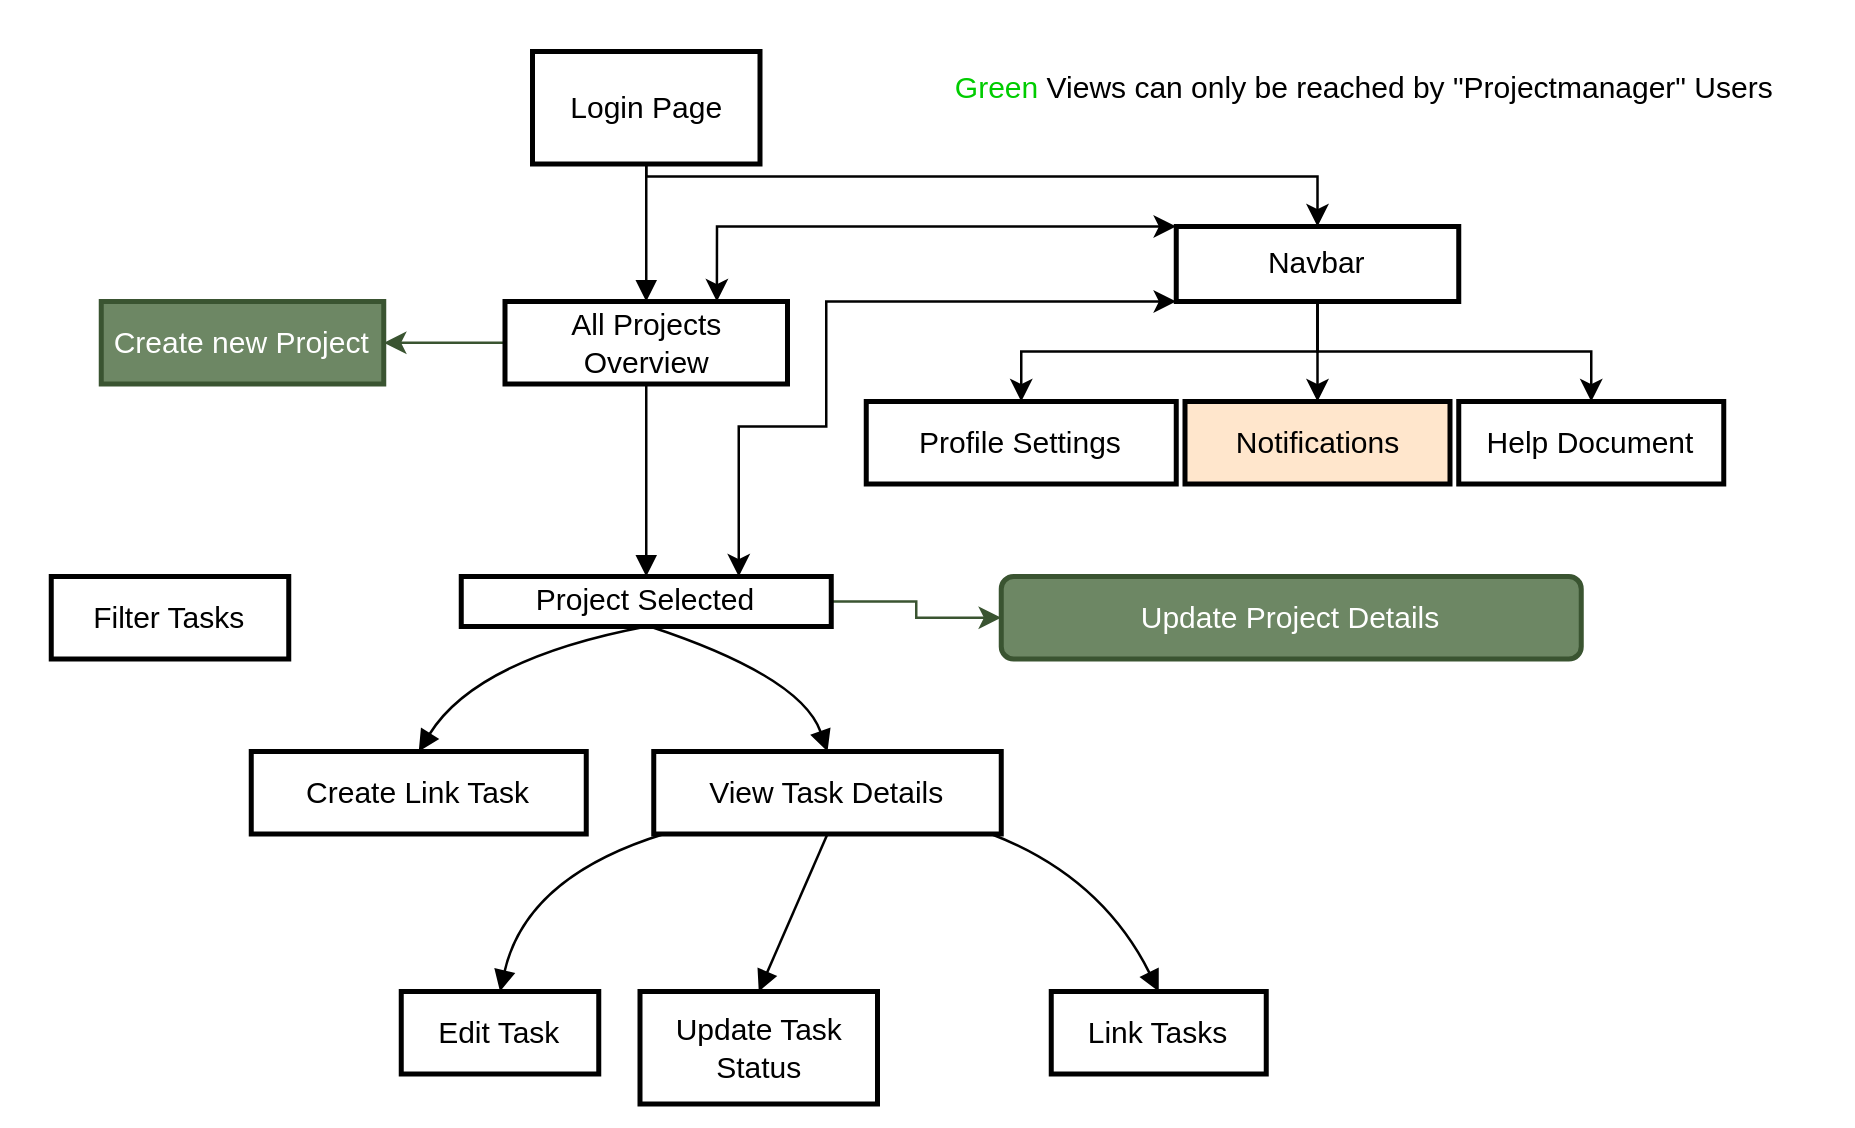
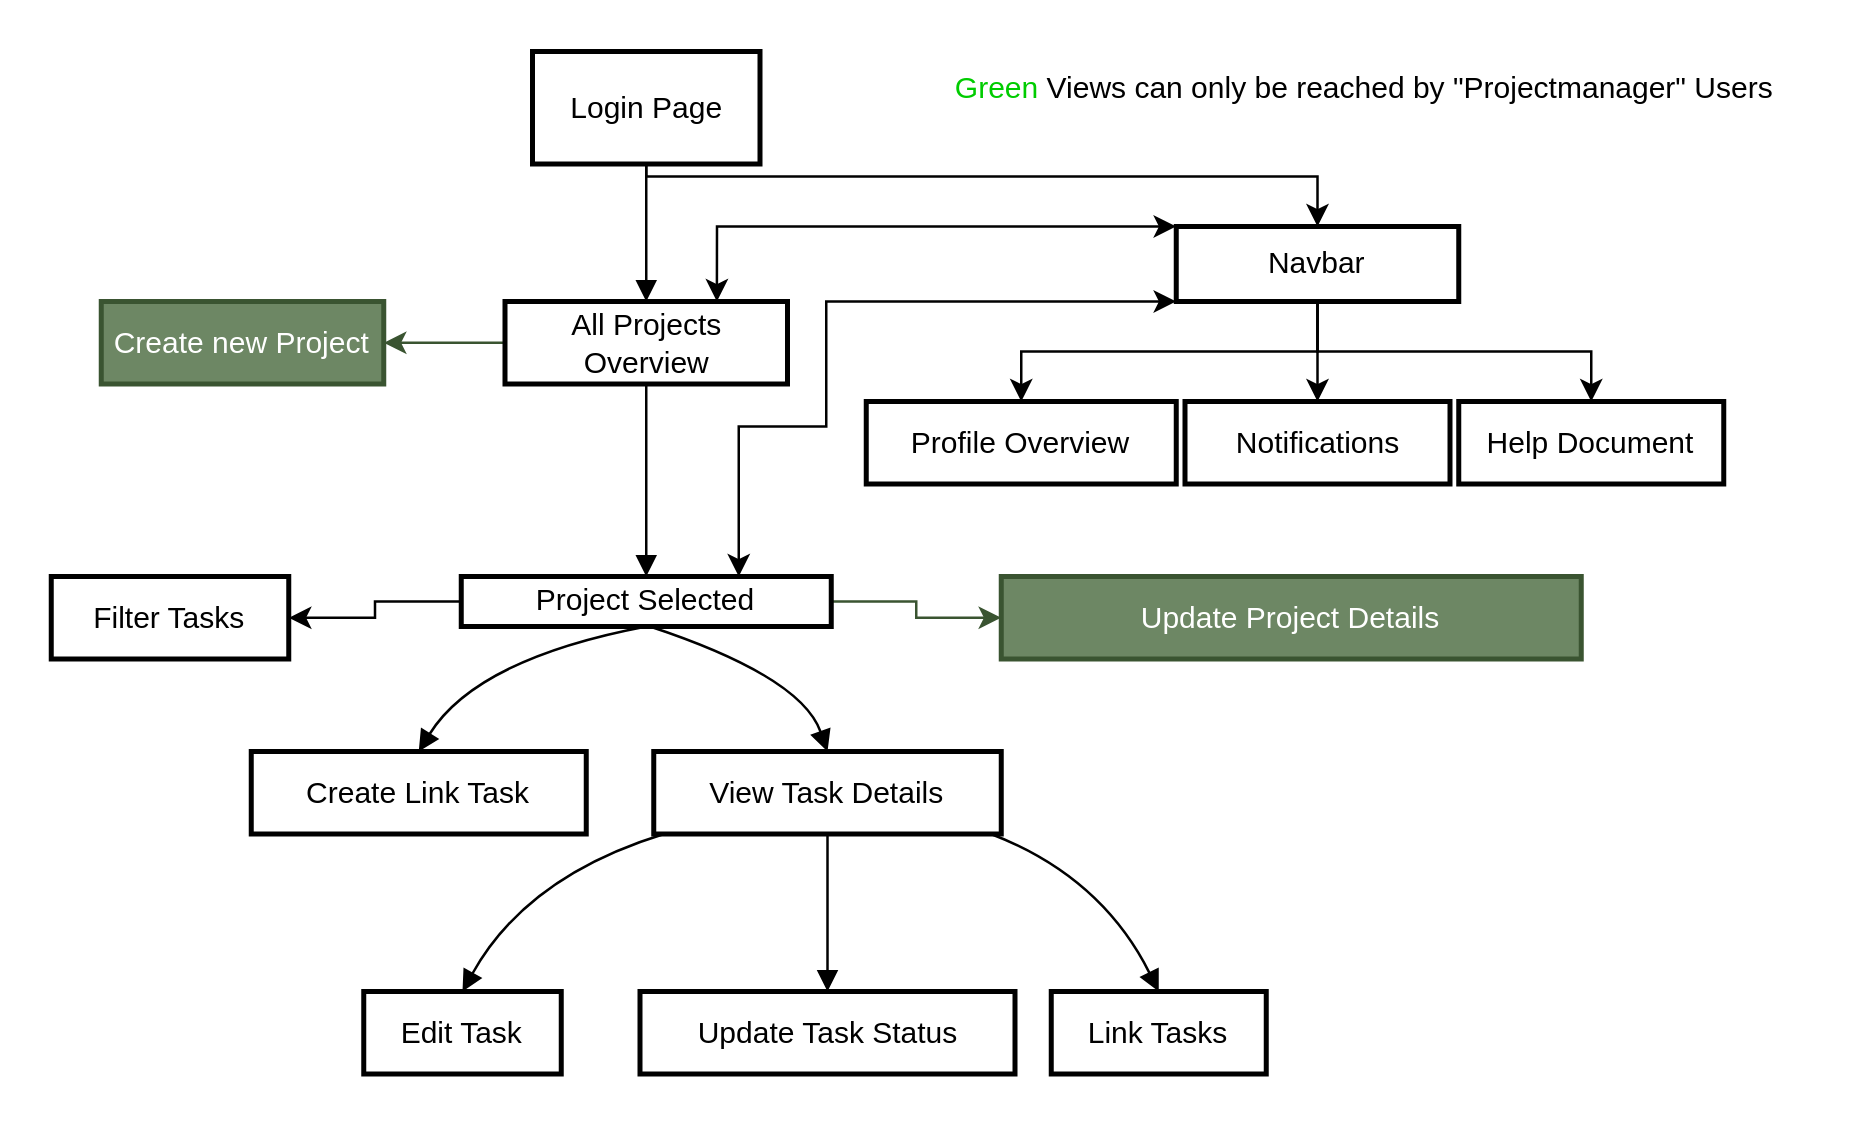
node "Notifications": fillcolor #ffe6cc -> #ffffff
node "Profile Settings": label "Profile Settings" -> "Profile Overview"
edge "Project Selected" -> "Filter Tasks": added
node "Update Project Details": shape rounded rectangle -> rectangle
node "Edit Task": moved (500, 1033) -> (463, 1033)
node "Update Task Status": size 238x113 -> 375x83
